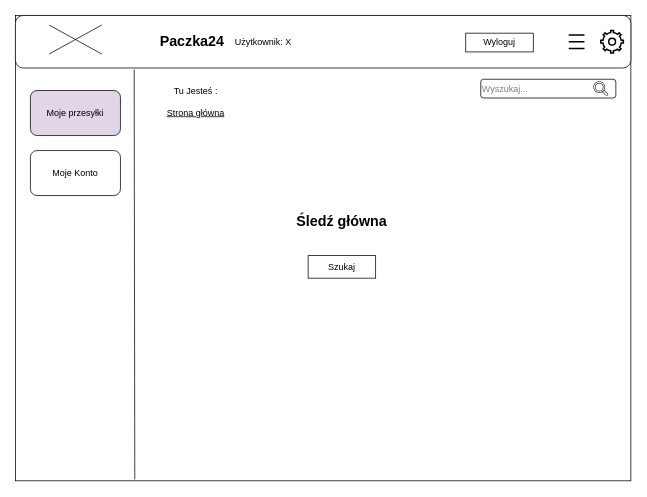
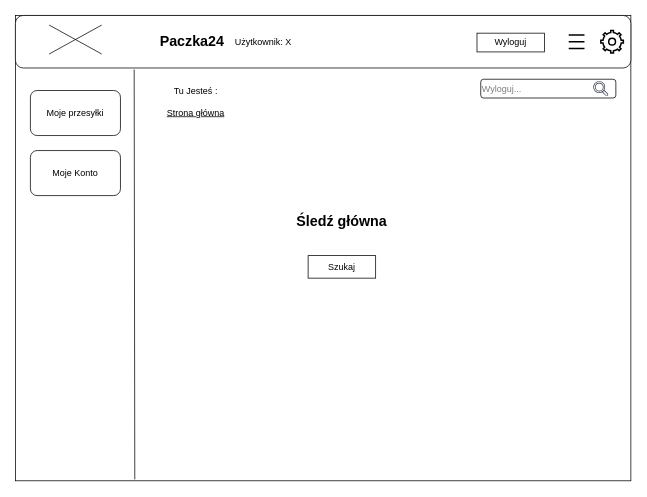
node "Wyloguj": moved (499, 42) -> (510, 42)
node "Wyszukaj...": label "Wyszukaj..." -> "Wyloguj..."
node "Moje przesyłki": fillcolor #e1d5e7 -> #ffffff
